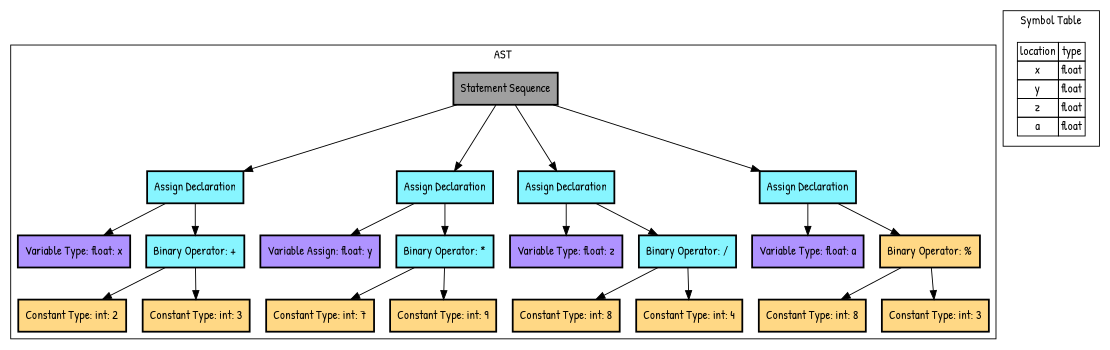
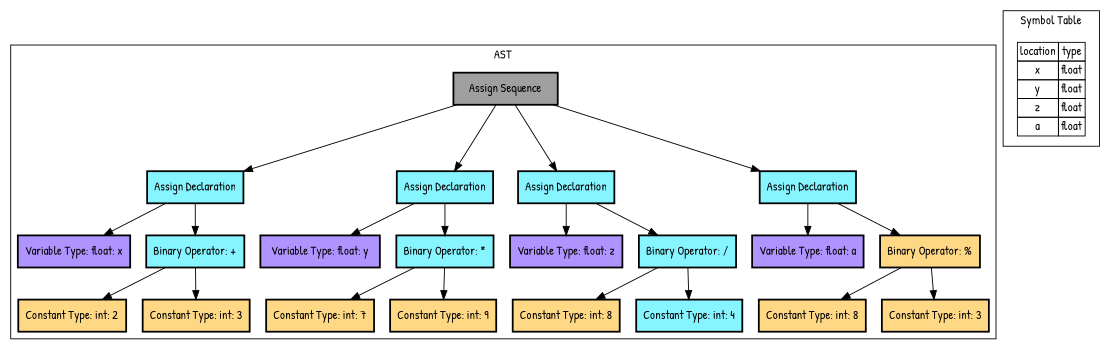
node "Statement Sequence": label "Statement Sequence" -> "Assign Sequence"
node "Variable Assign: float: y": label "Variable Assign: float: y" -> "Variable Type: float: y"
node "Constant Type: int: 4": fillcolor #ffd885 -> #87f5ff
